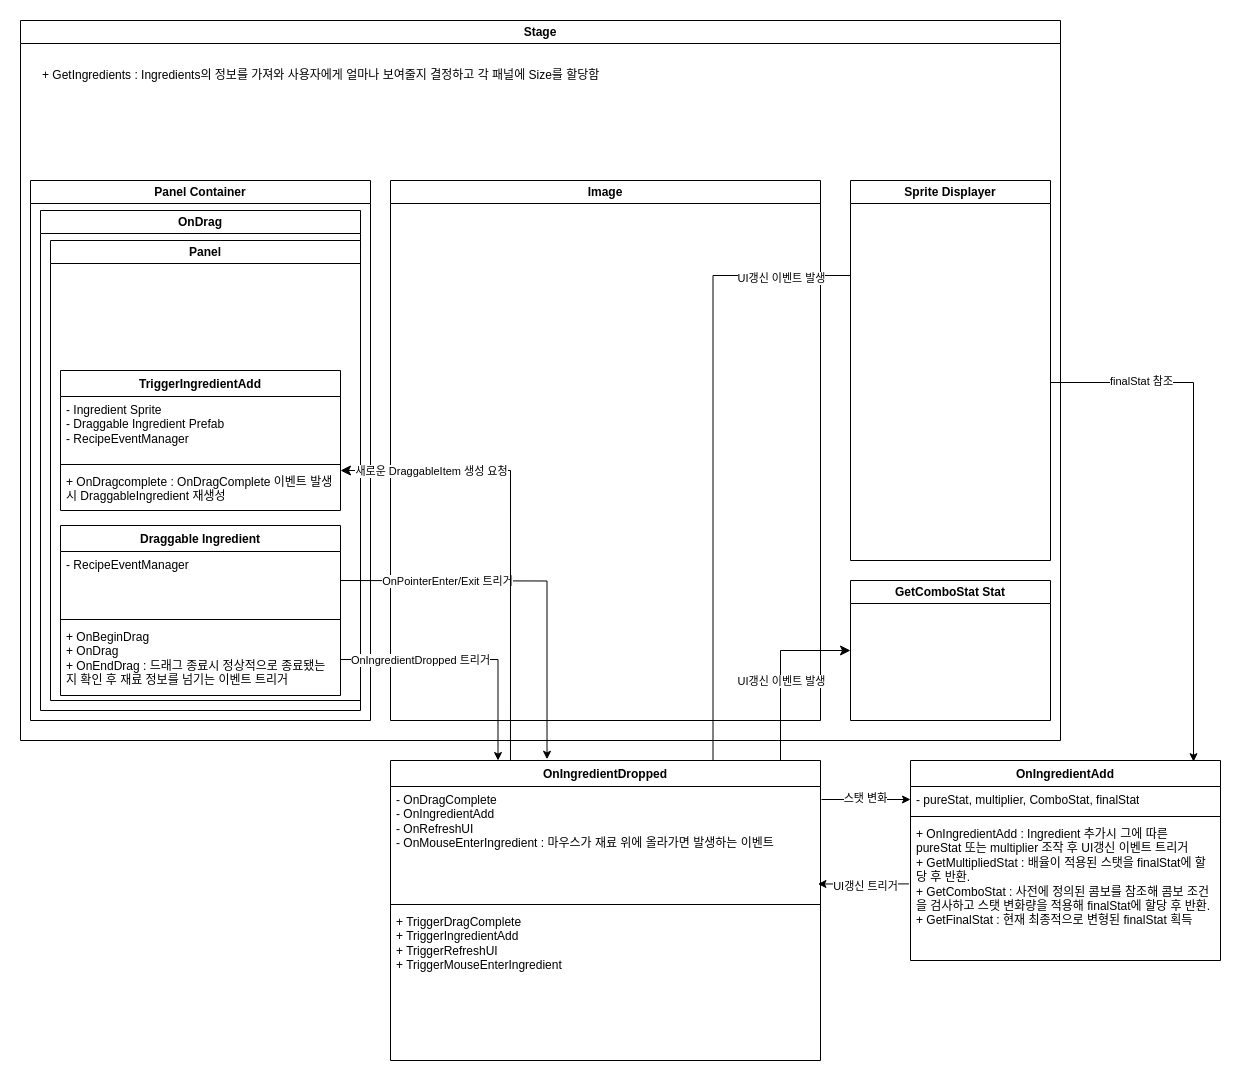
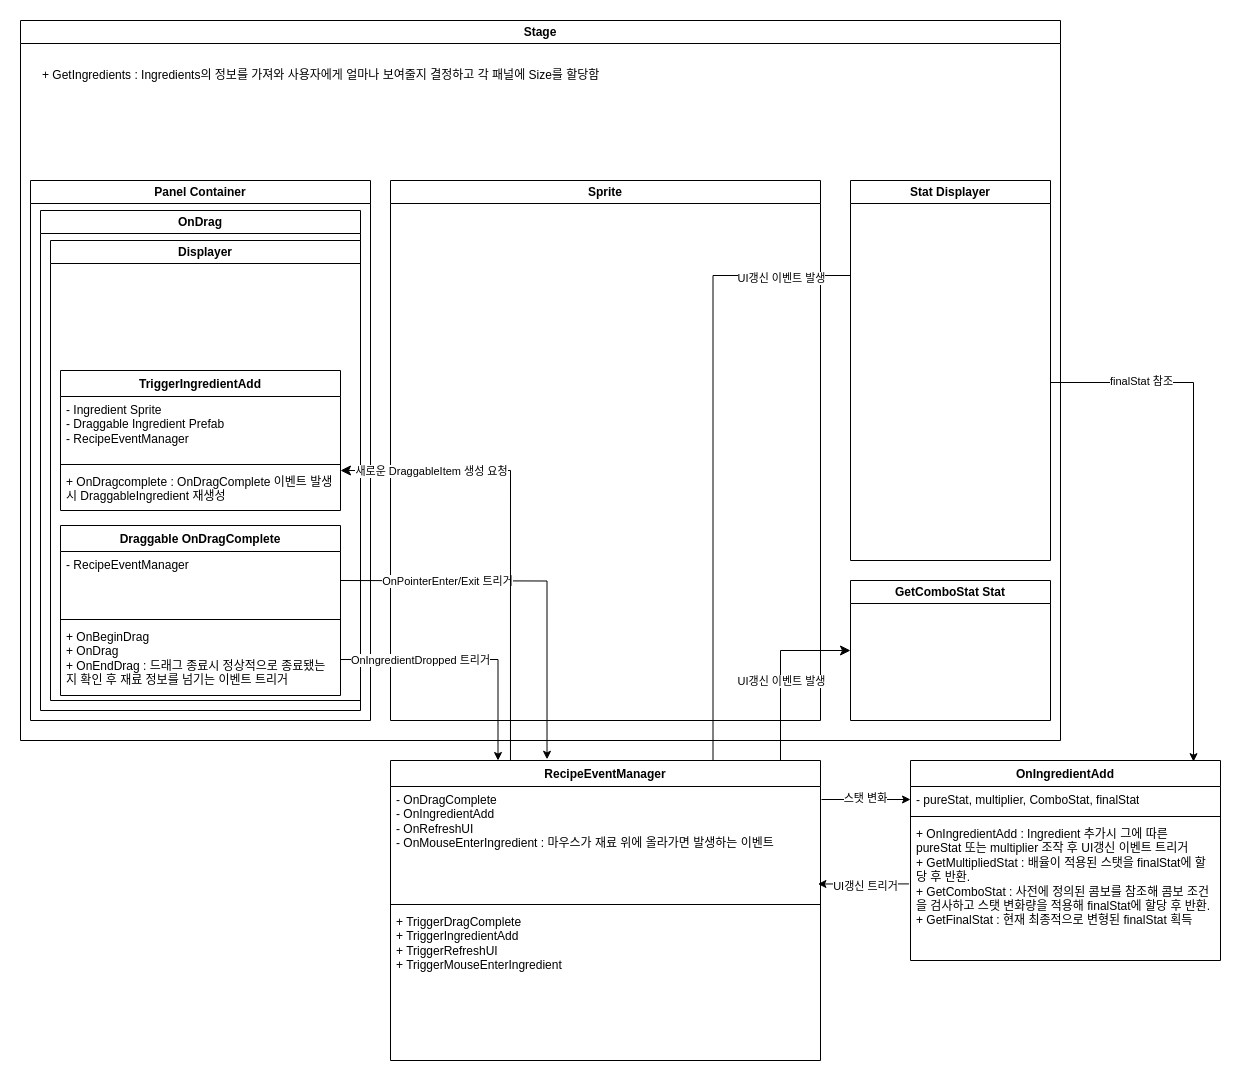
node "Image": label "Image" -> "Sprite"
node "Sprite Displayer": label "Sprite Displayer" -> "Stat Displayer"
node "Panel": label "Panel" -> "Displayer"
node "Draggable Ingredient": label "Draggable Ingredient" -> "Draggable OnDragComplete"
node "OnIngredientDropped": label "OnIngredientDropped" -> "RecipeEventManager"
